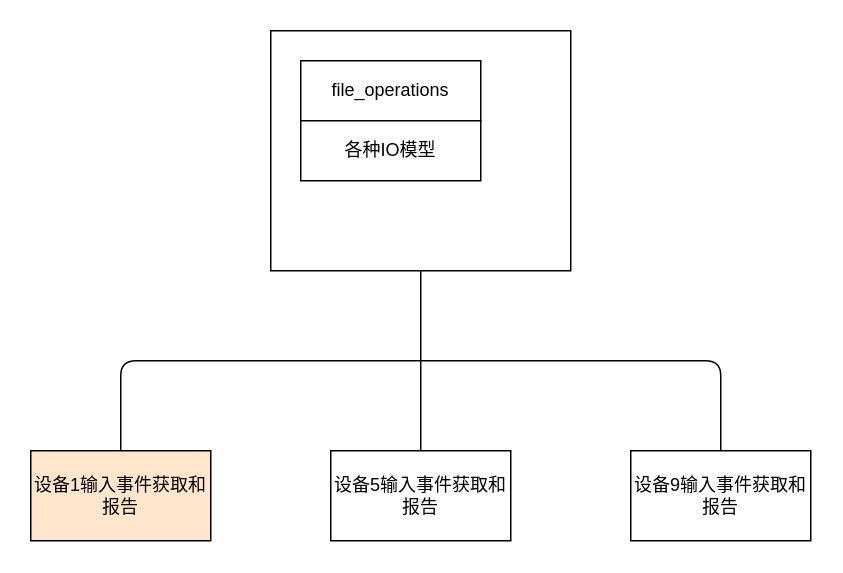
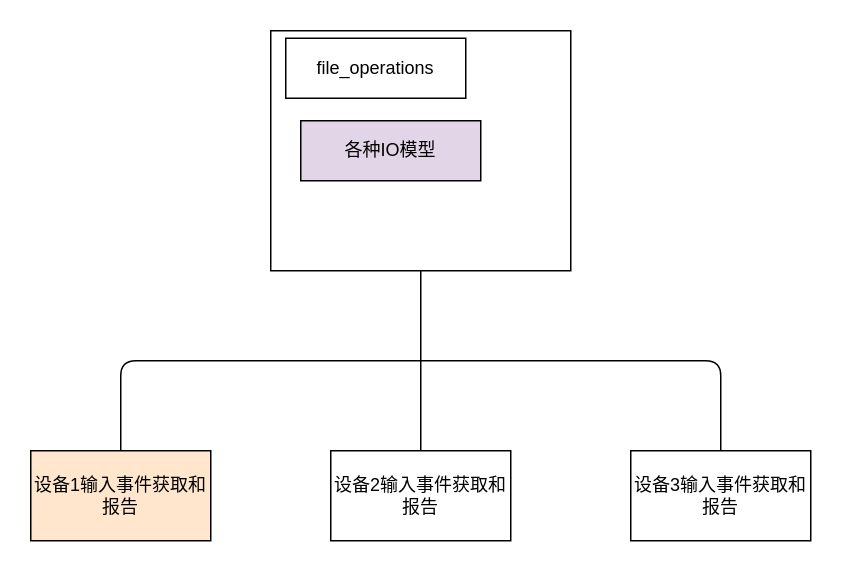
node "file_operations": moved (391, 91) -> (376, 68)
node "各种IO模型": fillcolor #ffffff -> #e1d5e7
node "设备5输入事件获取和报告": label "设备5输入事件获取和报告" -> "设备2输入事件获取和报告"
node "设备9输入事件获取和报告": label "设备9输入事件获取和报告" -> "设备3输入事件获取和报告"
